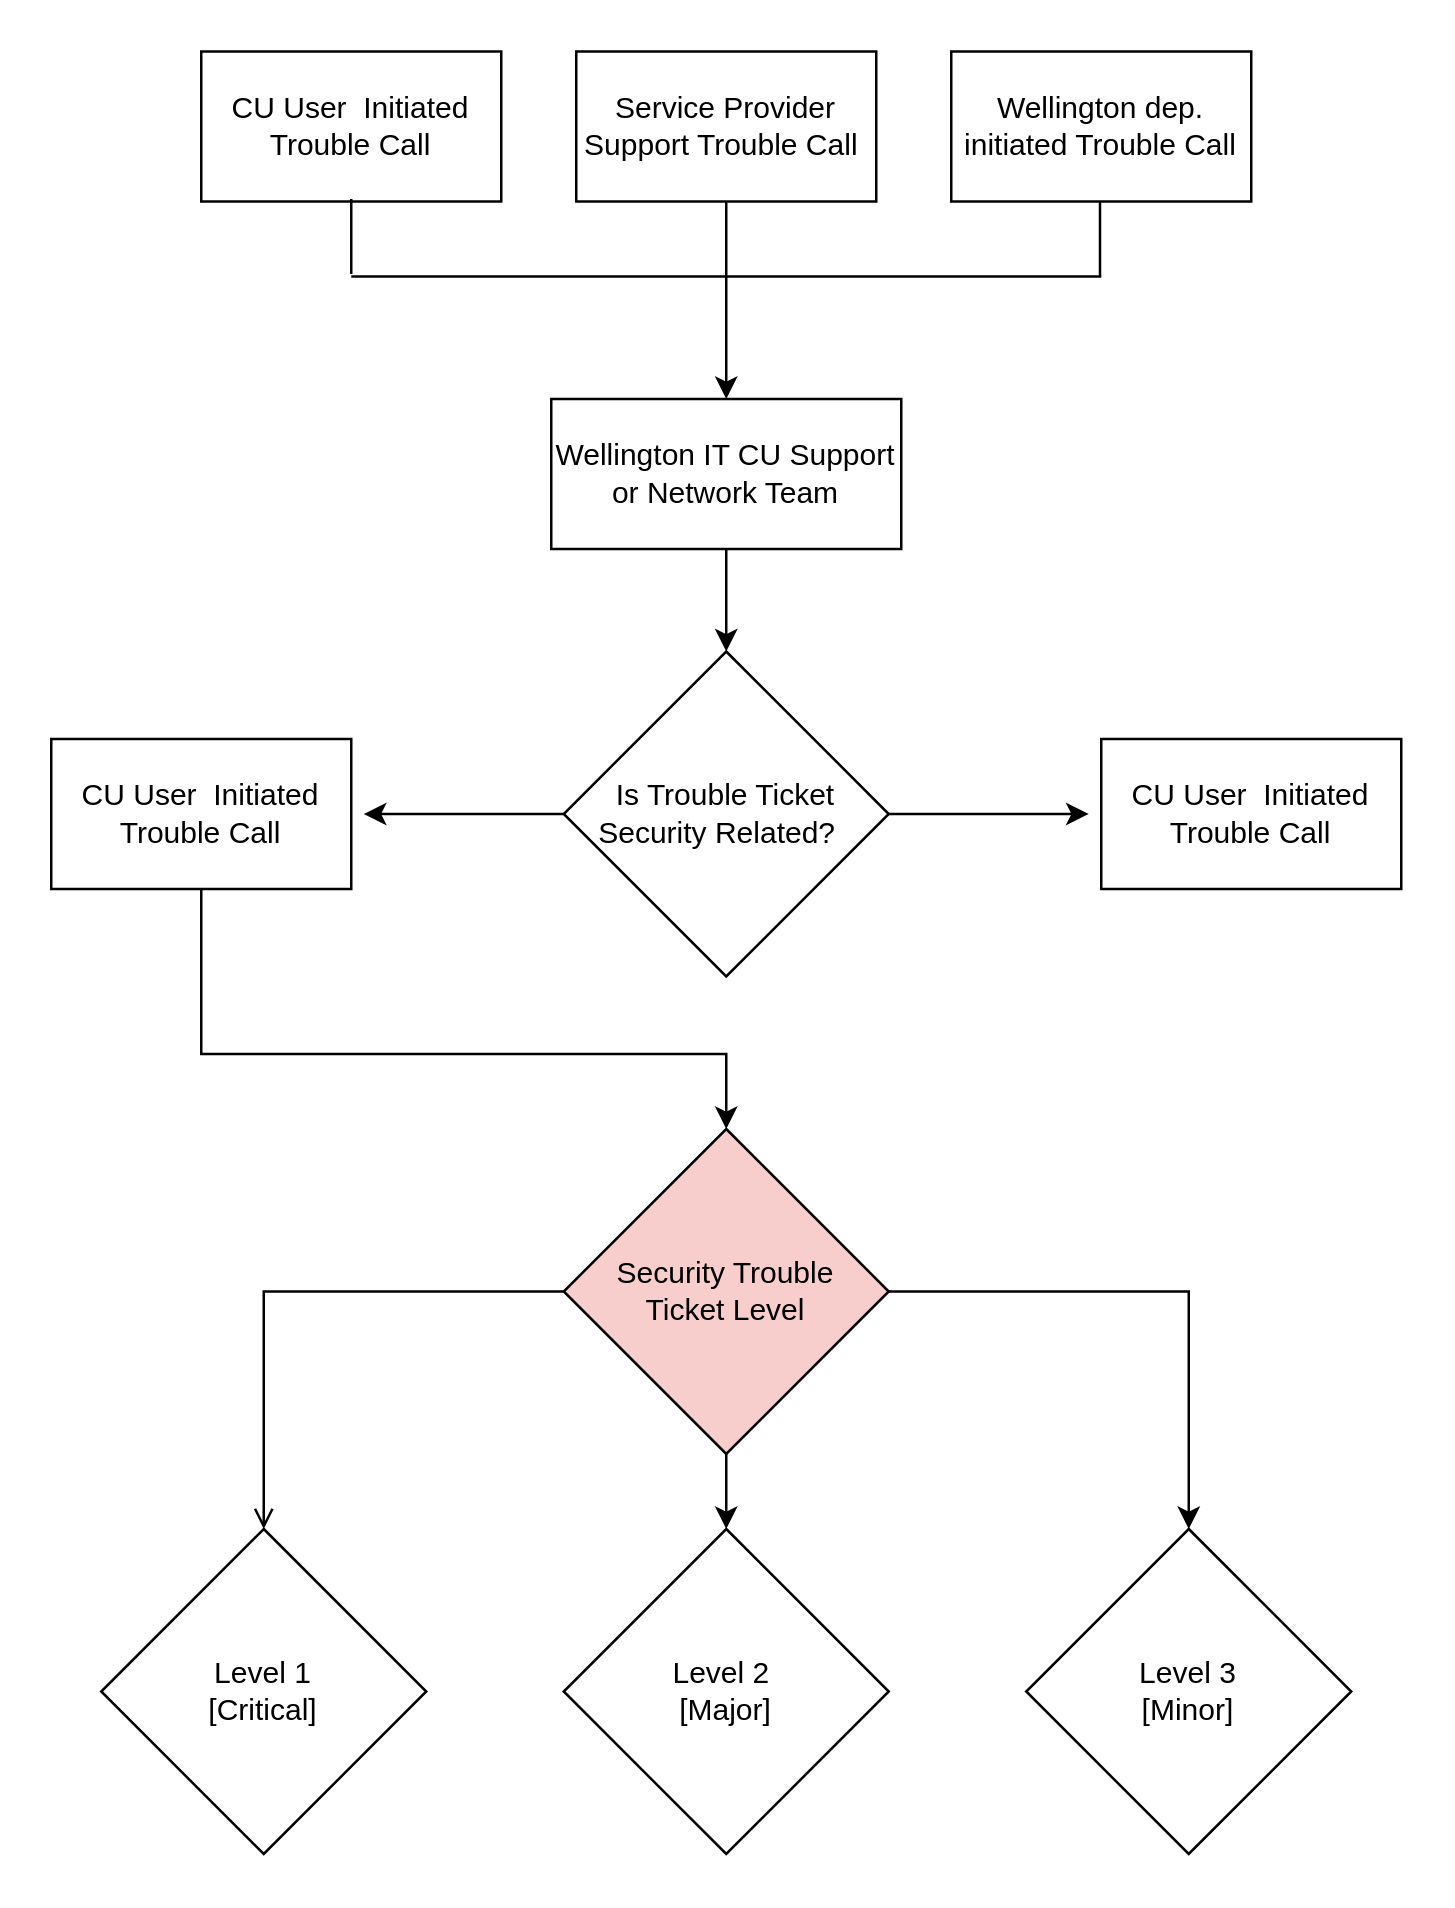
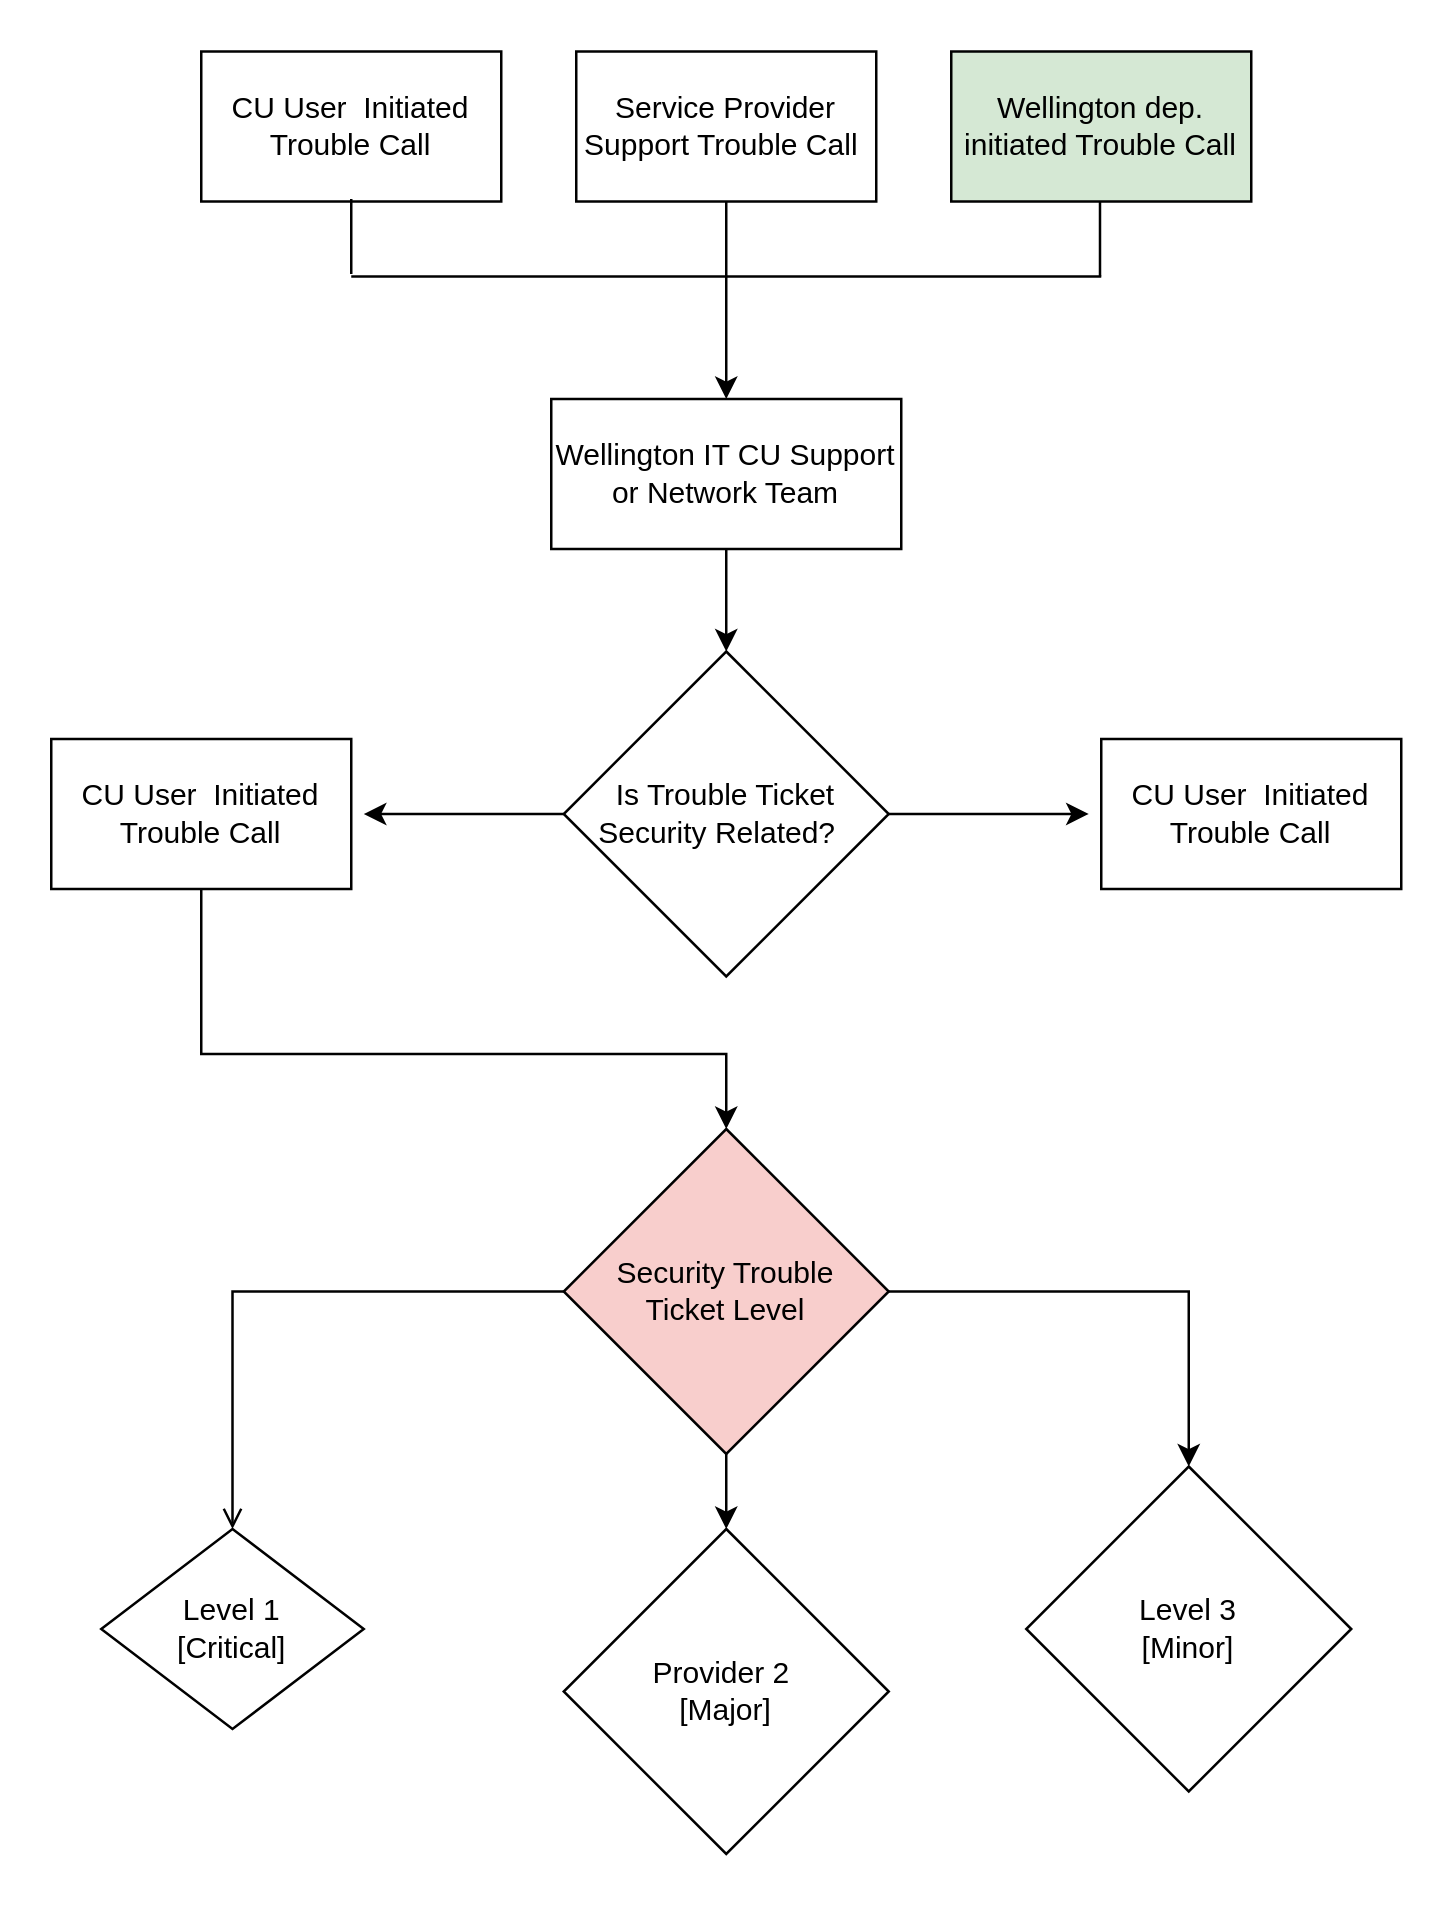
node "Wellington dep. initiated Trouble Call": fillcolor #ffffff -> #d5e8d4
node "Level 1 [Critical]": size 325x325 -> 263x200
node "Level 2 [Major]": label "Level 2 [Major]" -> "Provider 2 [Major]"
node "Level 3 [Minor]": moved (1189, 1691) -> (1189, 1629)
